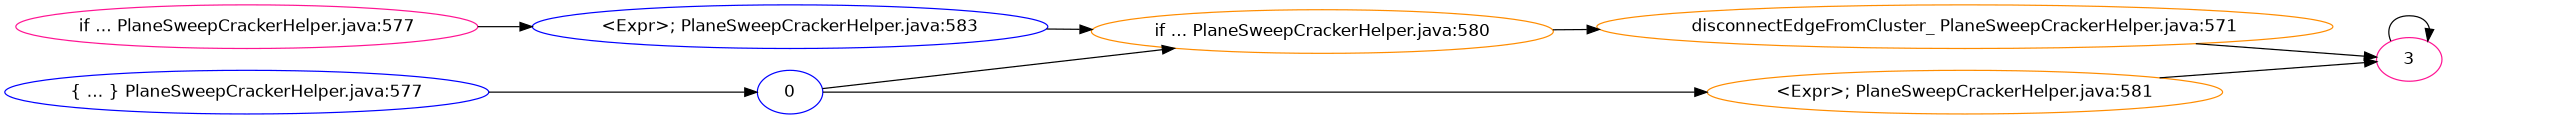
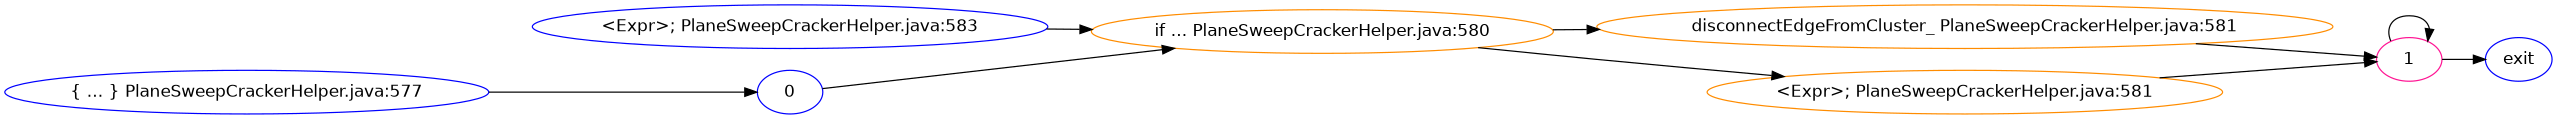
node "if ... PlaneSweepCrackerHelper.java:577": removed
node "disconnectEdgeFromCluster_ PlaneSweepCrackerHelper.java:571": label "disconnectEdgeFromCluster_ PlaneSweepCrackerHelper.java:571" -> "disconnectEdgeFromCluster_ PlaneSweepCrackerHelper.java:581"
node "3": label "3" -> "1"
node "exit": added
edge "0" -> "<Expr>; PlaneSweepCrackerHelper.java:581": now "if ... PlaneSweepCrackerHelper.java:580" -> "<Expr>; PlaneSweepCrackerHelper.java:581"
